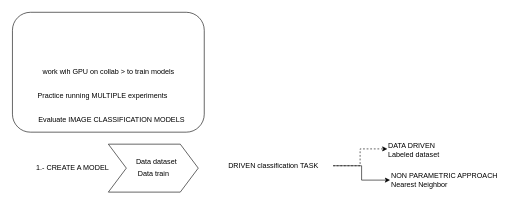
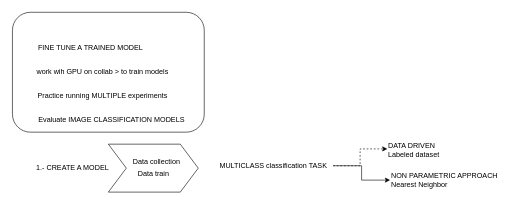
node "FINE TUNE A TRAINED MODEL": added
node "work wih GPU on collab > to train models": moved (108, 72) -> (102, 72)
node "Data dataset": label "Data dataset" -> "Data collection"
node "DRIVEN classification TASK": label "DRIVEN classification TASK" -> "MULTICLASS classification TASK"
